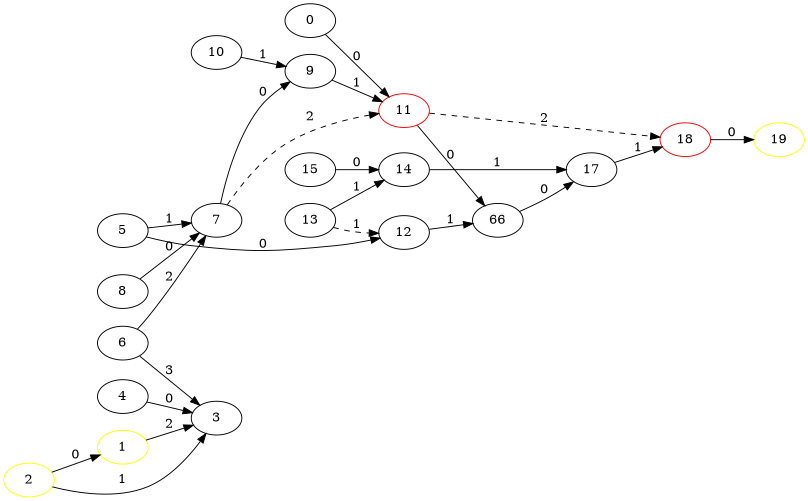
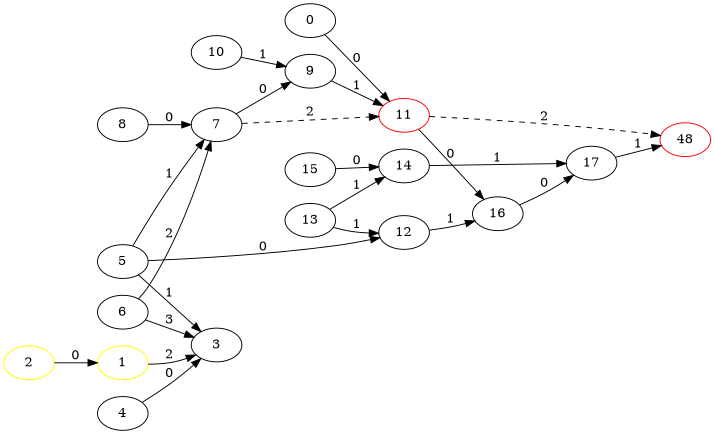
node "18": label "18" -> "48"
node "19": removed
node "66": label "66" -> "16"
edge "13" -> "12": style dashed -> solid
edge "2" -> "3": now "5" -> "3"
